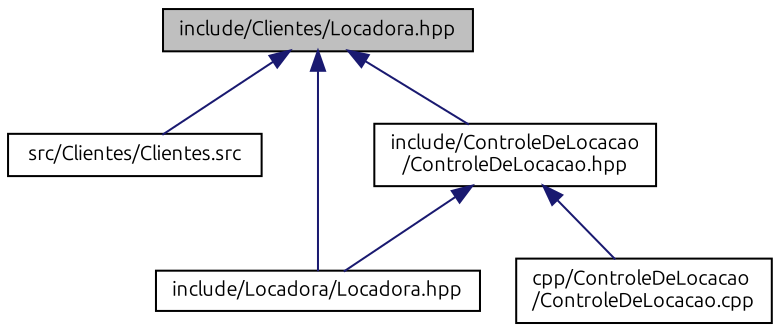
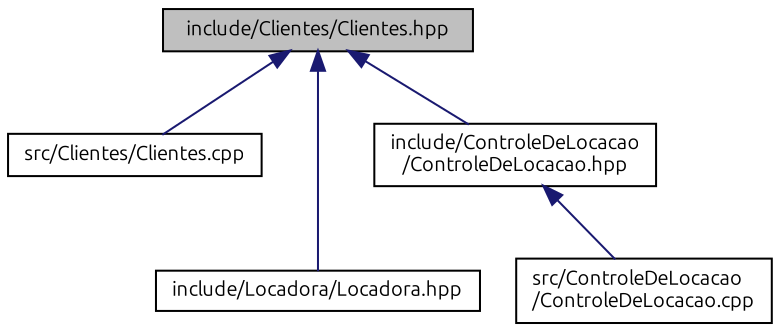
node "include/Clientes/Locadora.hpp": label "include/Clientes/Locadora.hpp" -> "include/Clientes/Clientes.hpp"
node "src/Clientes/Clientes.src": label "src/Clientes/Clientes.src" -> "src/Clientes/Clientes.cpp"
edge "include/Locadora/Locadora.hpp" -> "include/ControleDeLocacao /ControleDeLocacao.hpp": removed
node "cpp/ControleDeLocacao /ControleDeLocacao.cpp": label "cpp/ControleDeLocacao /ControleDeLocacao.cpp" -> "src/ControleDeLocacao /ControleDeLocacao.cpp"
